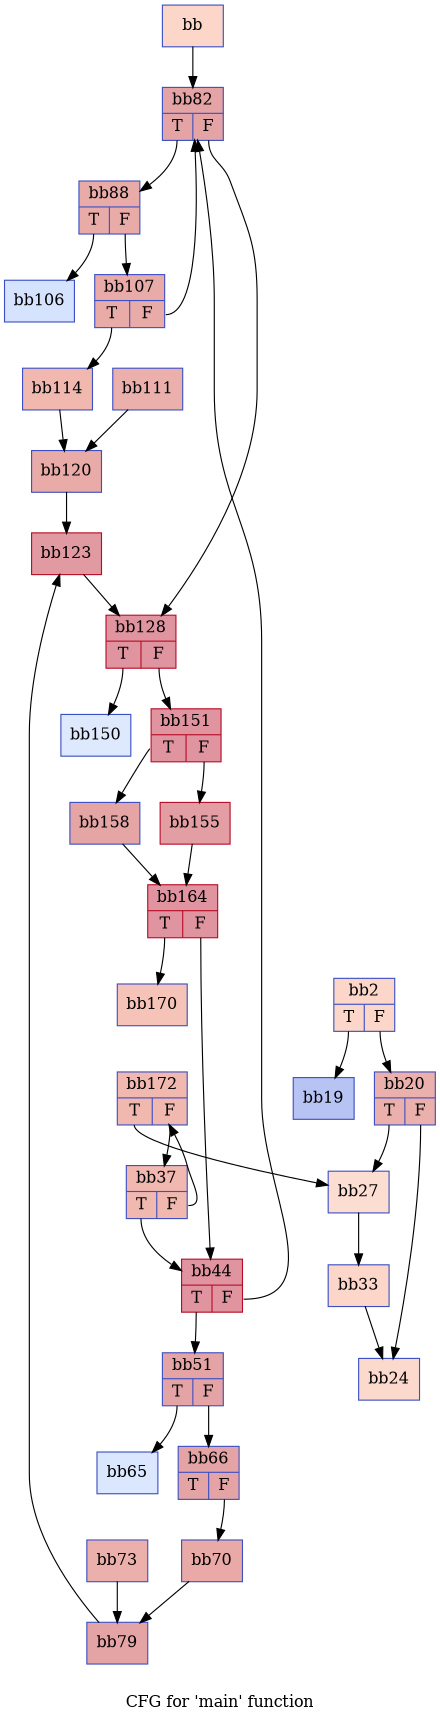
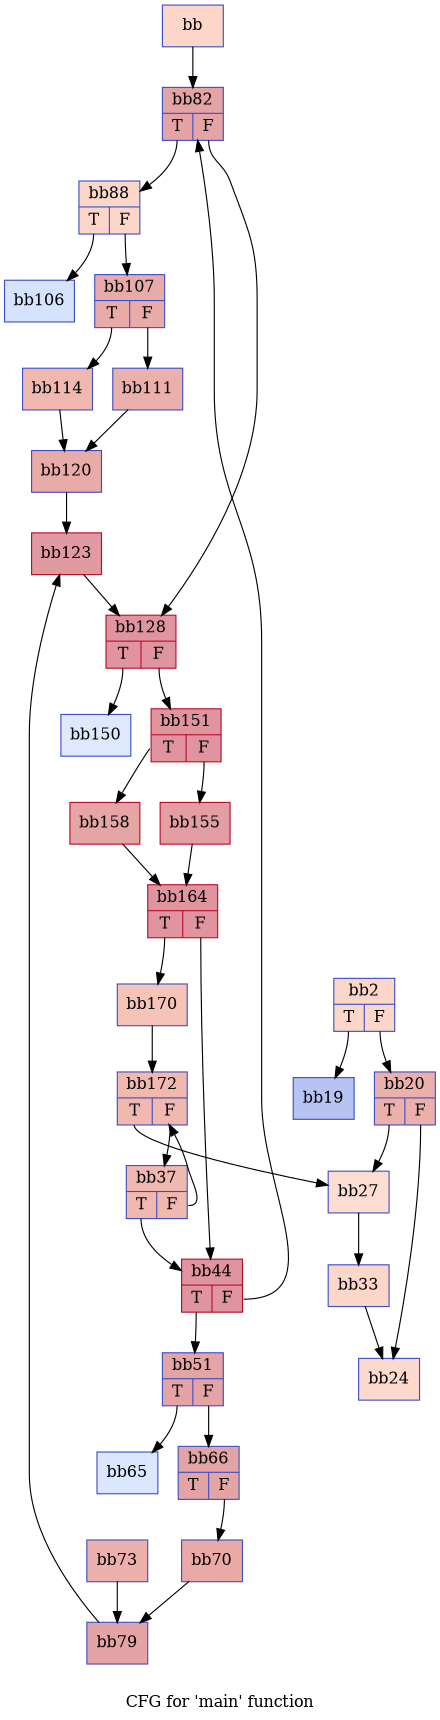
node "bb88": fillcolor #cc403a70 -> #f6a38570
edge "bb107" -> "bb82": now "bb107" -> "bb111"
node "bb158": color #3d50c3ff -> #b70d28ff
edge "bb170" -> "bb172": added
